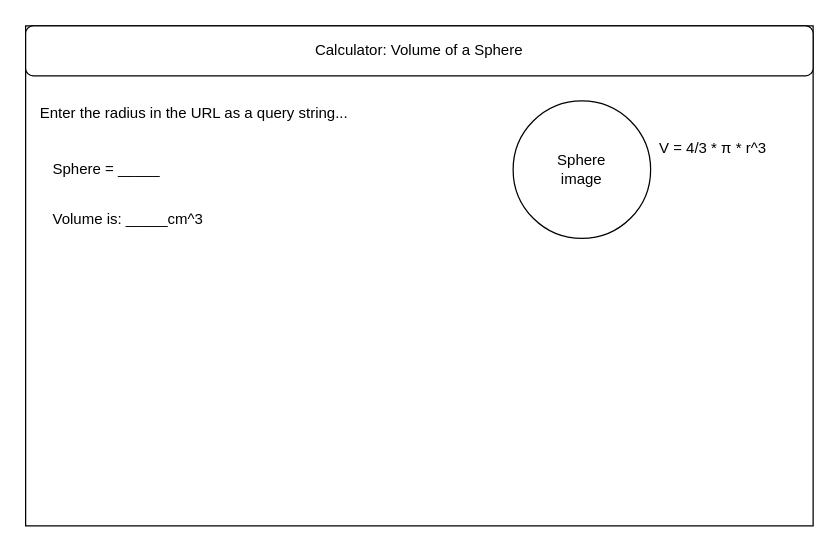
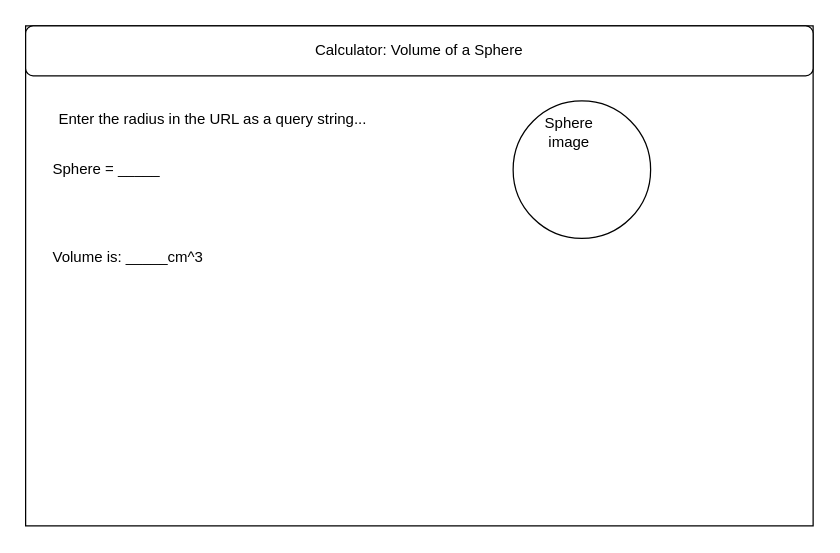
node "Enter the radius in the URL as a query string...": moved (194, 113) -> (213, 119)
node "V = 4/3 * π * r^3": removed
node "Sphere image": moved (582, 169) -> (569, 132)
node "Volume is: _____cm^3": moved (213, 219) -> (213, 257)
